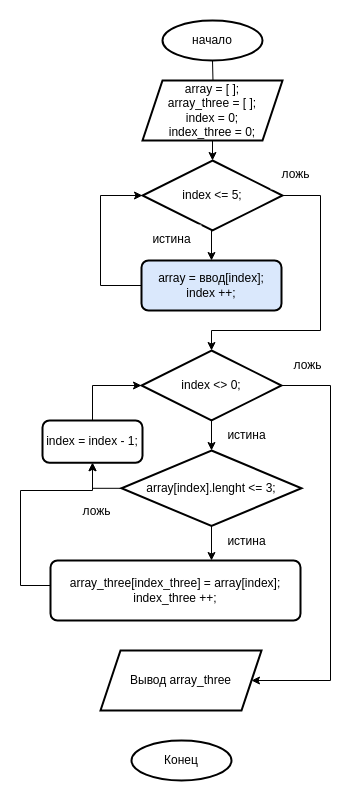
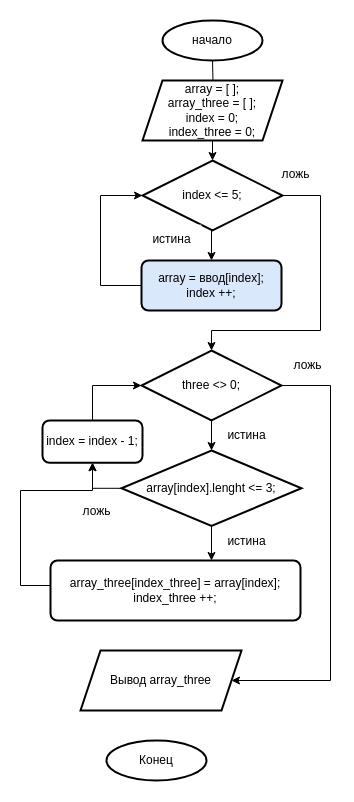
node "index <> 0;": label "index <> 0;" -> "three <> 0;"
node "Вывод array_three": moved (181, 681) -> (161, 681)
node "Конец": moved (182, 761) -> (157, 761)
